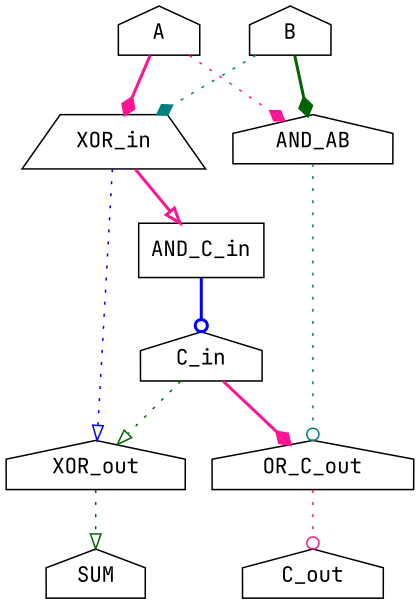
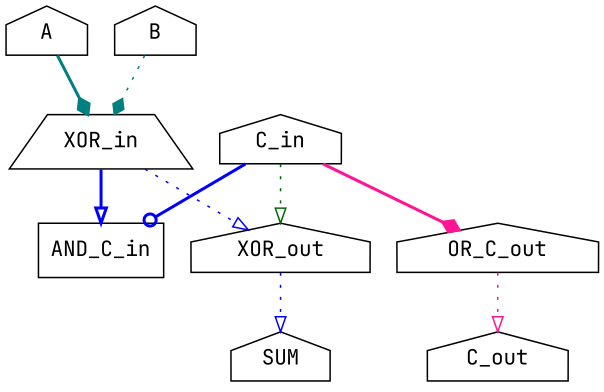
edge "A" -> "XOR_in": color deeppink -> teal
node "AND_AB": removed
edge "XOR_in" -> "AND_C_in": color deeppink -> blue
edge "AND_C_in" -> "C_in": reversed
edge "XOR_out" -> "SUM": color darkgreen -> blue
edge "OR_C_out" -> "C_out": arrowhead odot -> onormal
